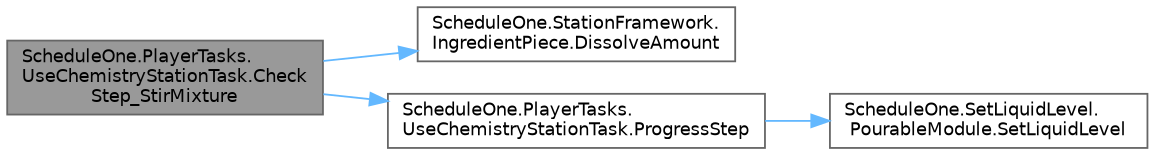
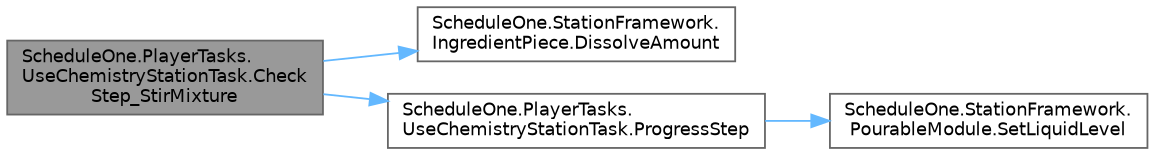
node "ScheduleOne.SetLiquidLevel. PourableModule.SetLiquidLevel": label "ScheduleOne.SetLiquidLevel. PourableModule.SetLiquidLevel" -> "ScheduleOne.StationFramework. PourableModule.SetLiquidLevel"
